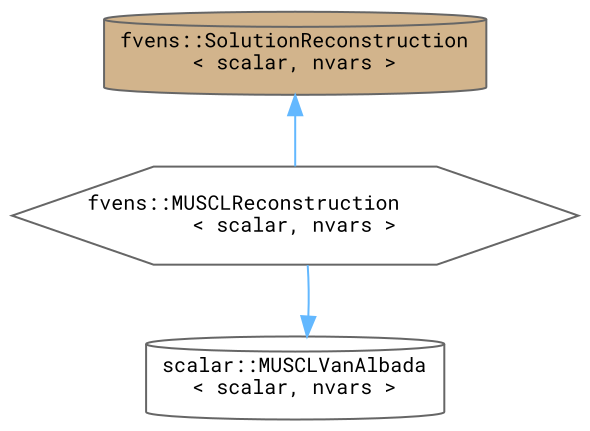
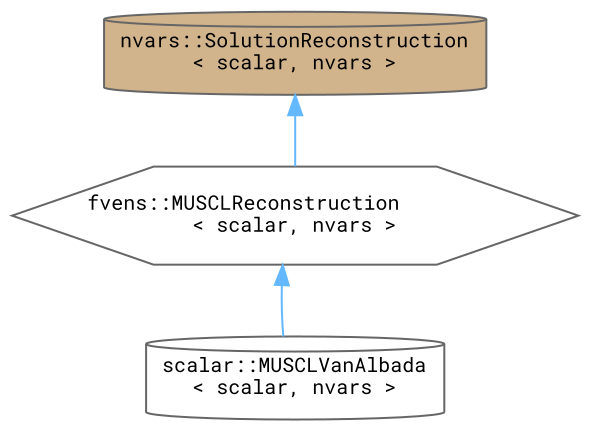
node "fvens::SolutionReconstruction < scalar, nvars >": label "fvens::SolutionReconstruction < scalar, nvars >" -> "nvars::SolutionReconstruction < scalar, nvars >"
edge "fvens::MUSCLReconstruction < scalar, nvars >" -> "scalar::MUSCLVanAlbada < scalar, nvars >": reversed
